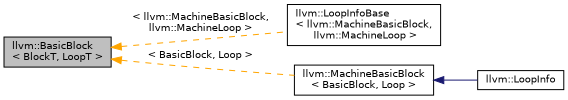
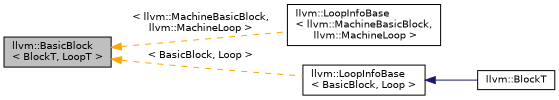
node "llvm::MachineBasicBlock < BasicBlock, Loop >": label "llvm::MachineBasicBlock < BasicBlock, Loop >" -> "llvm::LoopInfoBase < BasicBlock, Loop >"
node "llvm::LoopInfo": label "llvm::LoopInfo" -> "llvm::BlockT"
